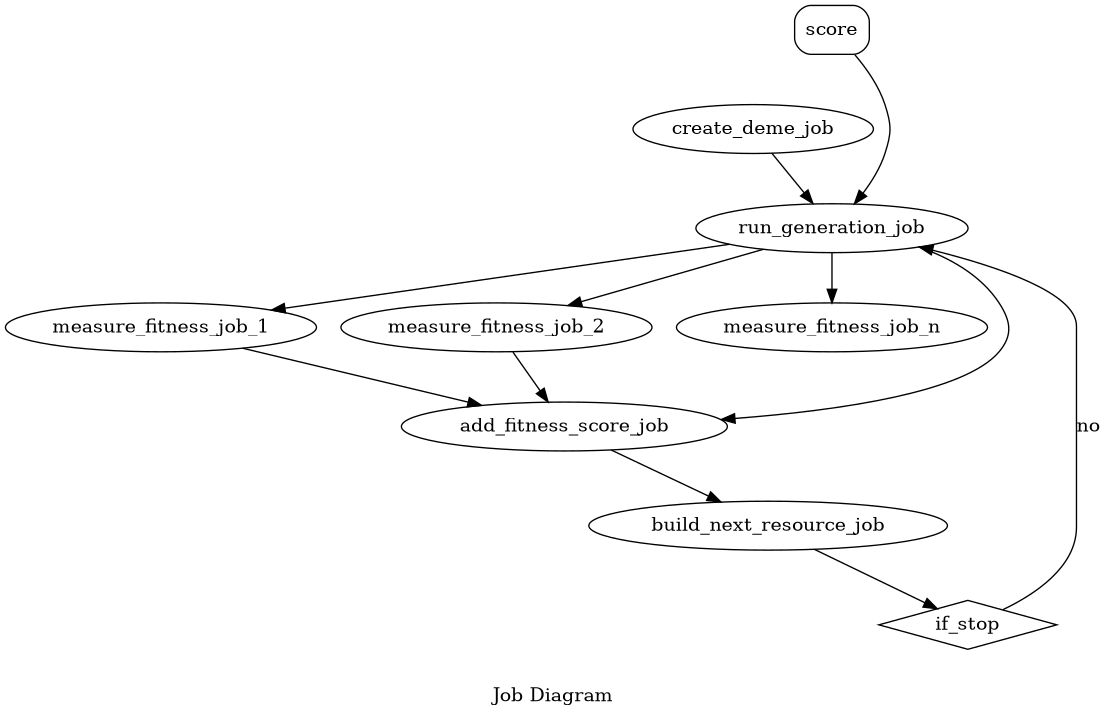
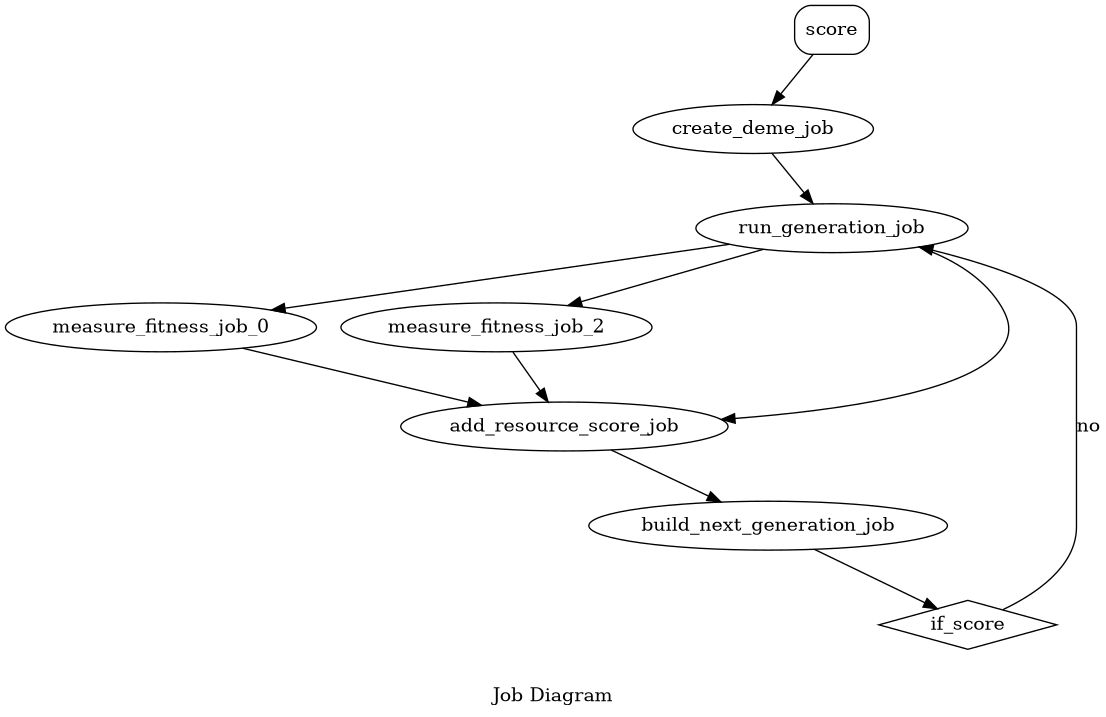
edge "score" -> "run_generation_job": now "score" -> "create_deme_job"
node "measure_fitness_job_1": label "measure_fitness_job_1" -> "measure_fitness_job_0"
node "measure_fitness_job_n": removed
node "add_fitness_score_job": label "add_fitness_score_job" -> "add_resource_score_job"
node "build_next_resource_job": label "build_next_resource_job" -> "build_next_generation_job"
node "if_stop": label "if_stop" -> "if_score"
